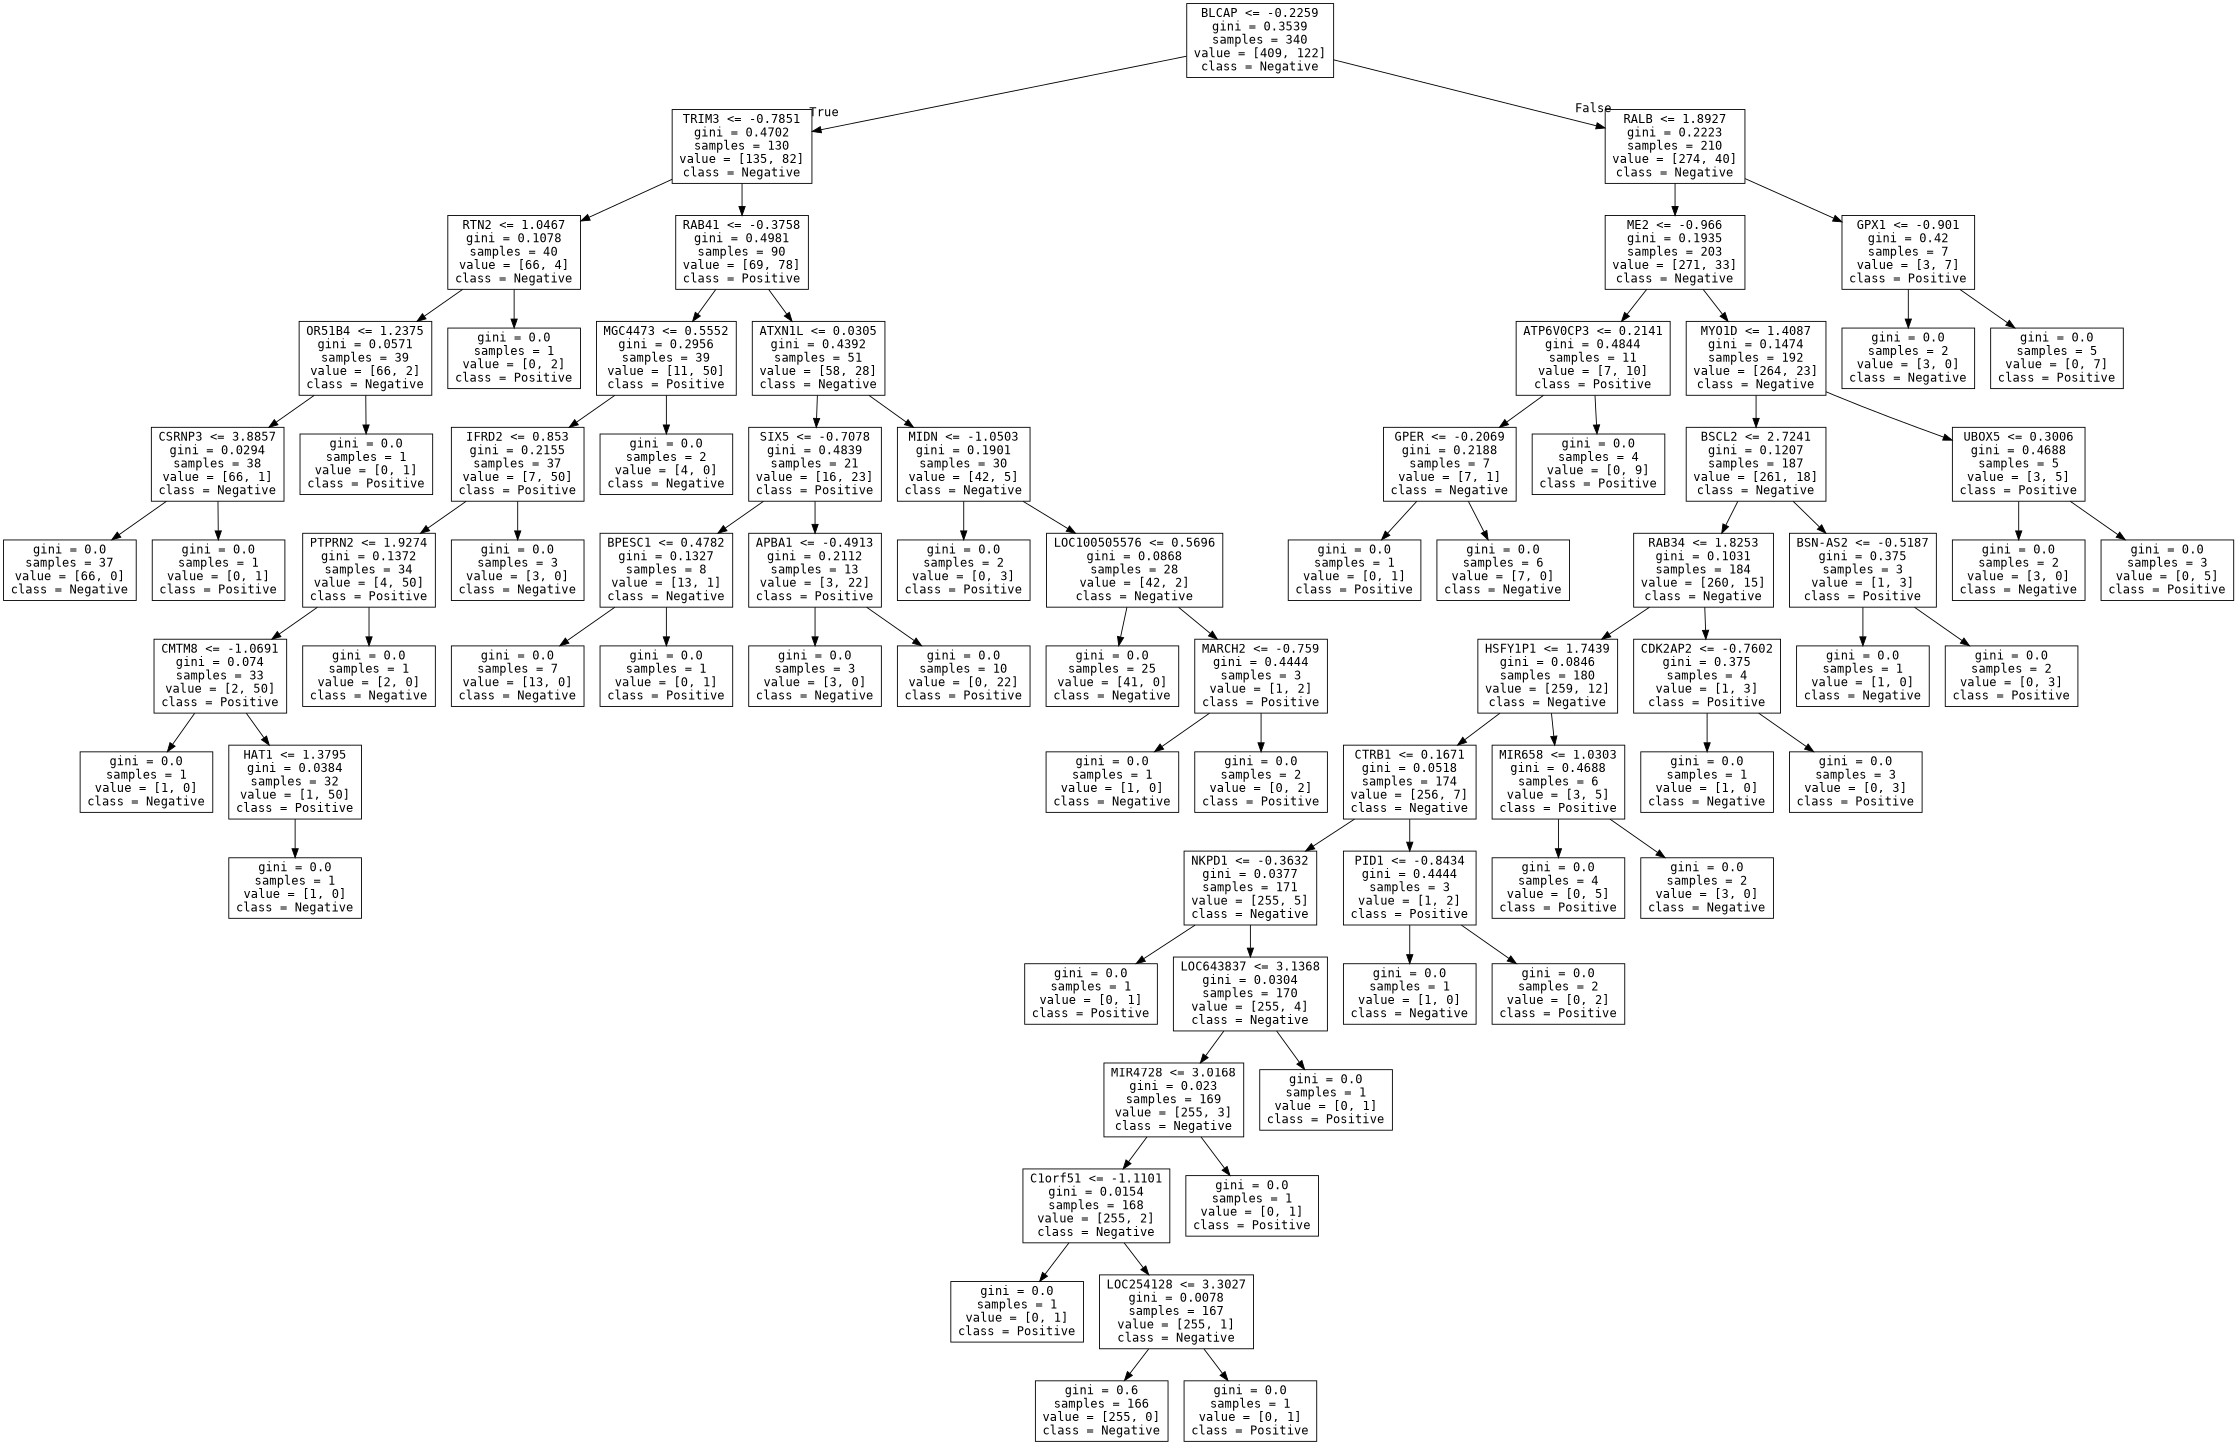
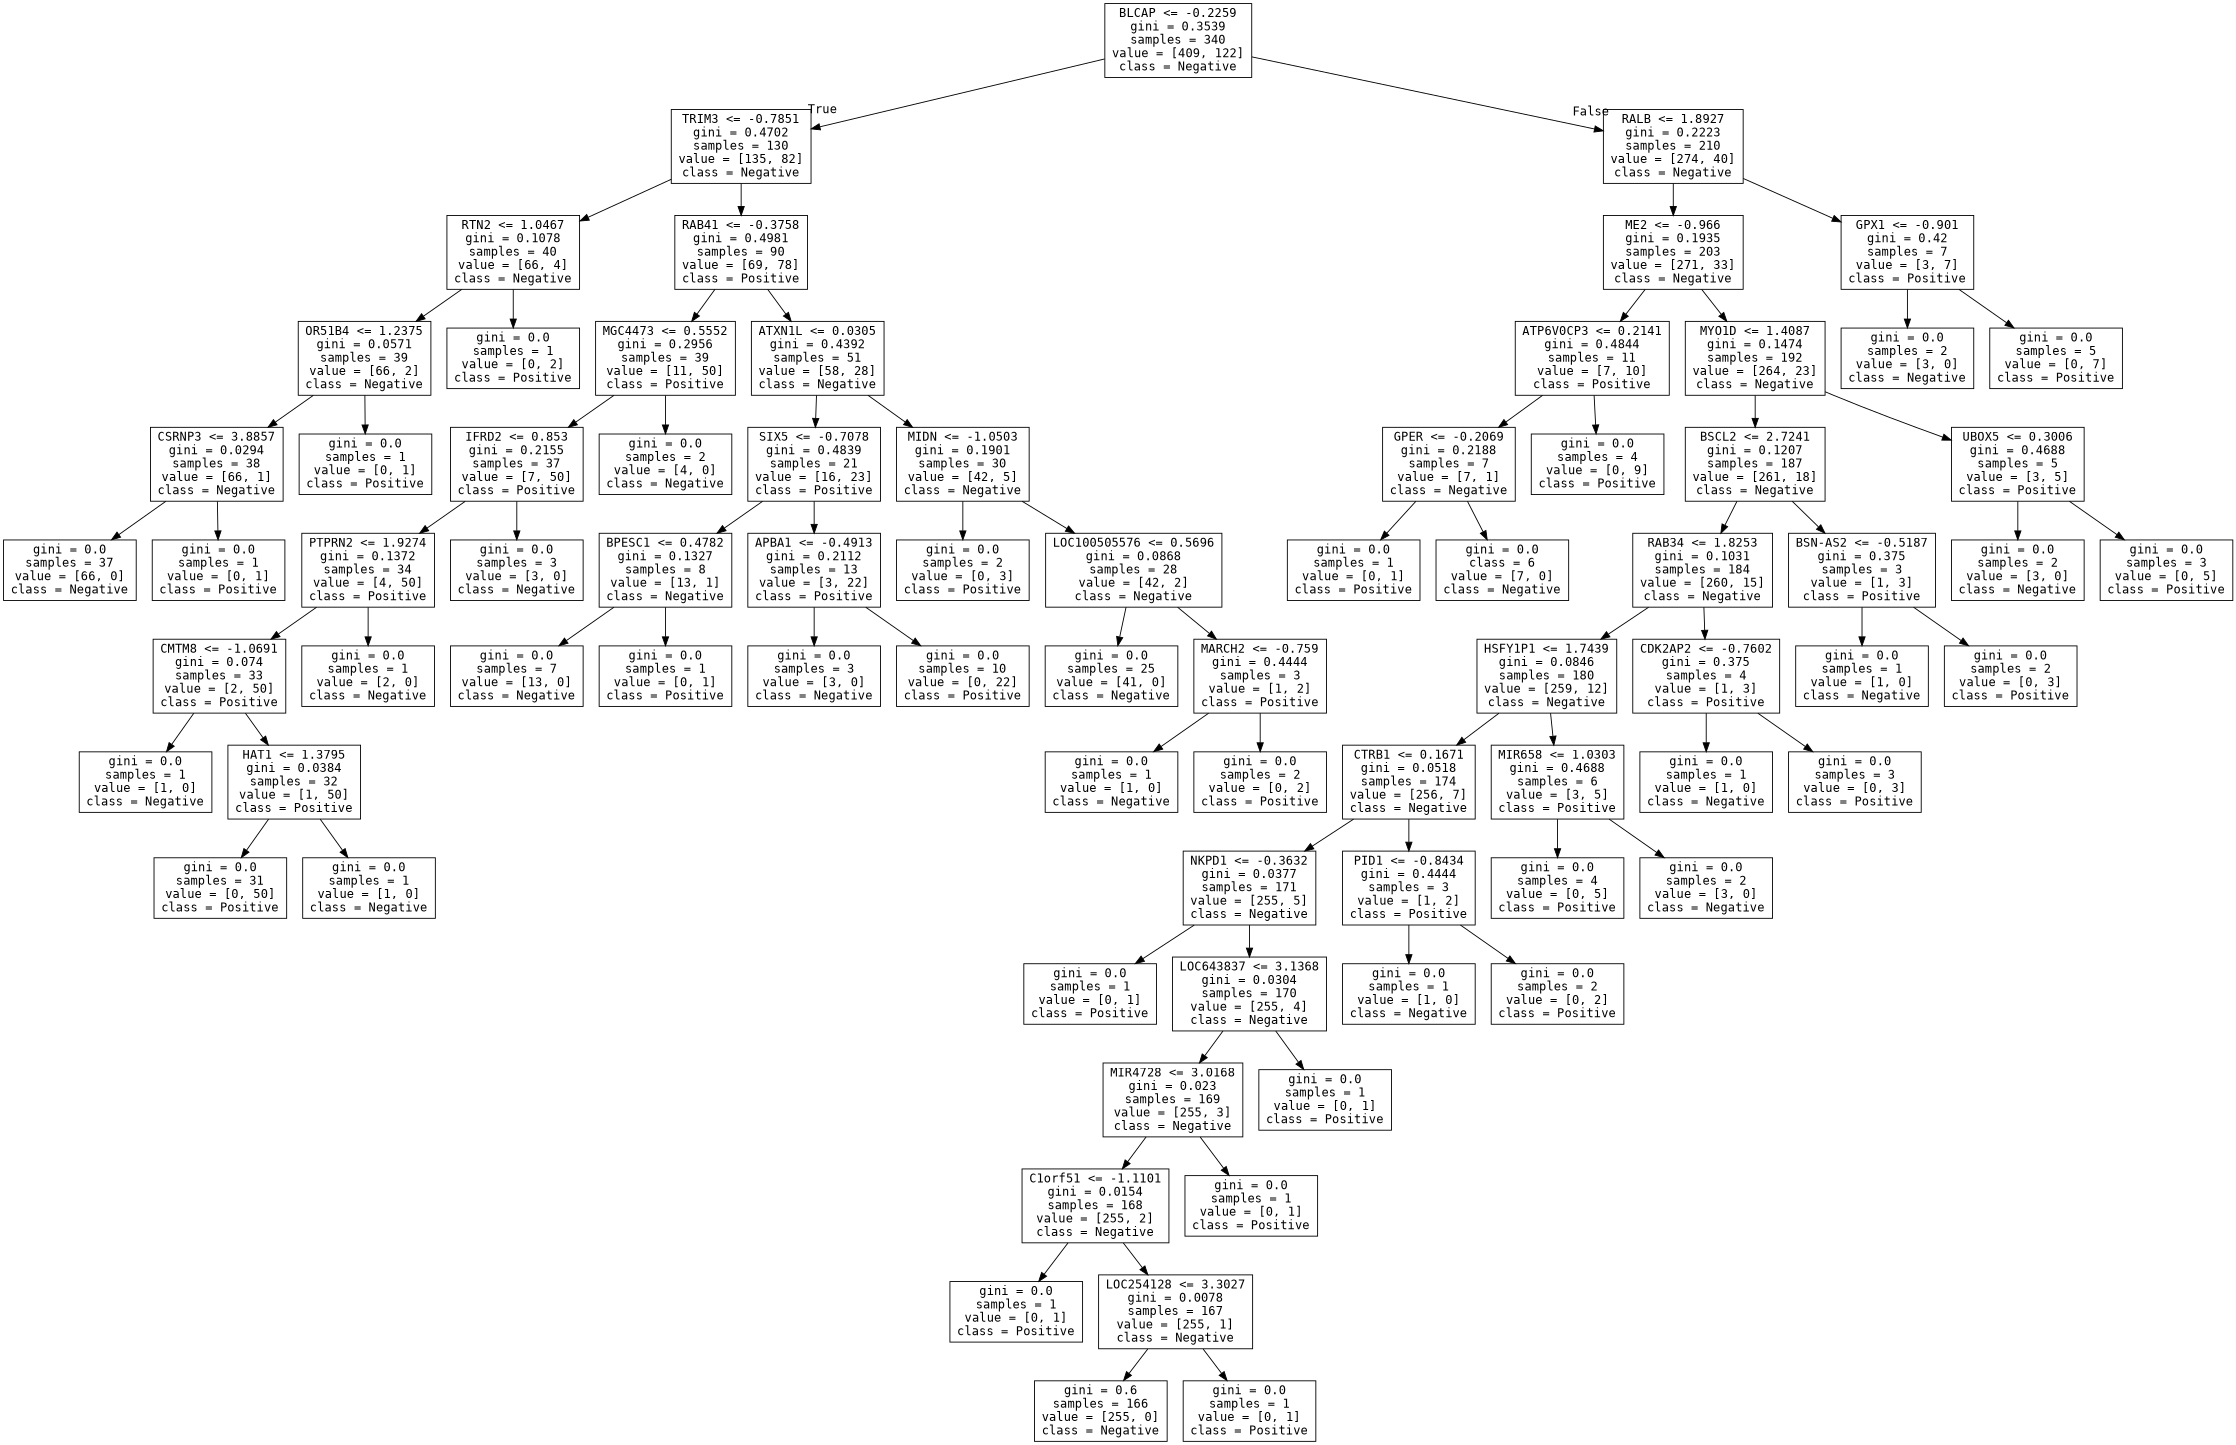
node "gini = 0.0 samples = 6 value = [7, 0] class = Negative": label "gini = 0.0 samples = 6 value = [7, 0] class = Negative" -> "gini = 0.0 class = 6 value = [7, 0] class = Negative"
node "gini = 0.0 samples = 31 value = [0, 50] class = Positive": added
